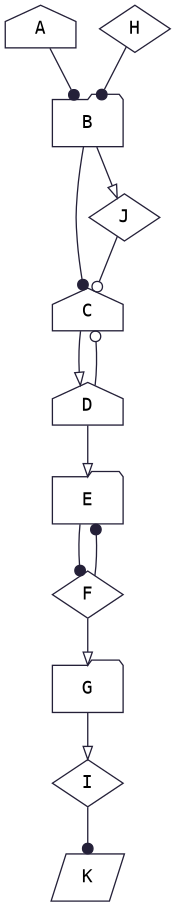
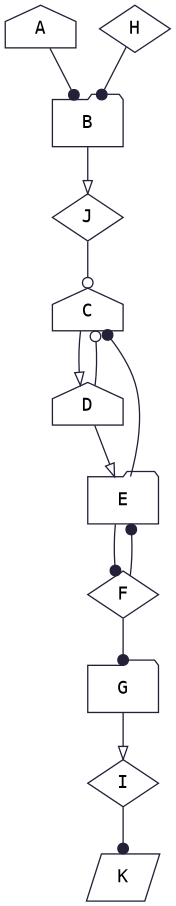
edge "B" -> "C": now "E" -> "C"
edge "F" -> "G": arrowhead onormal -> dot
